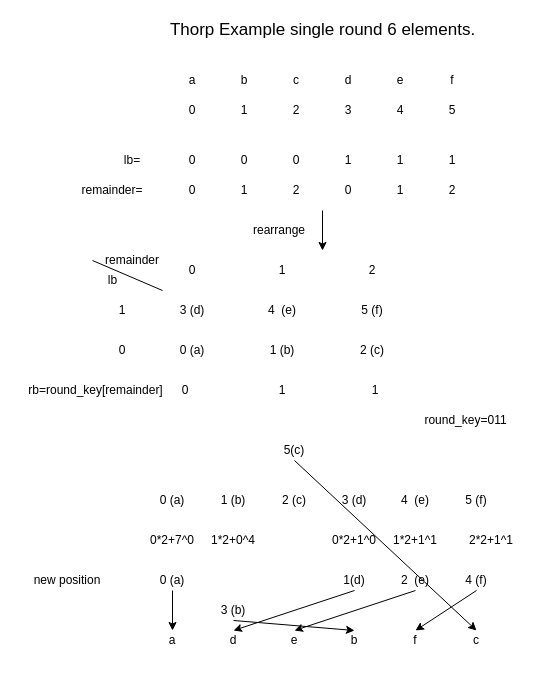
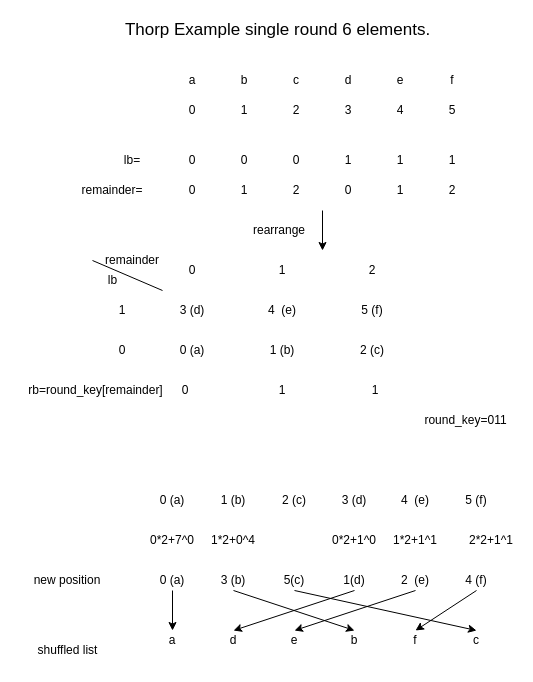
node "Thorp Example single round 6 elements.": moved (323, 31) -> (278, 31)
node "5(c)": moved (295, 451) -> (295, 581)
node "3 (b)": moved (234, 611) -> (234, 581)
node "shuffled list": added
